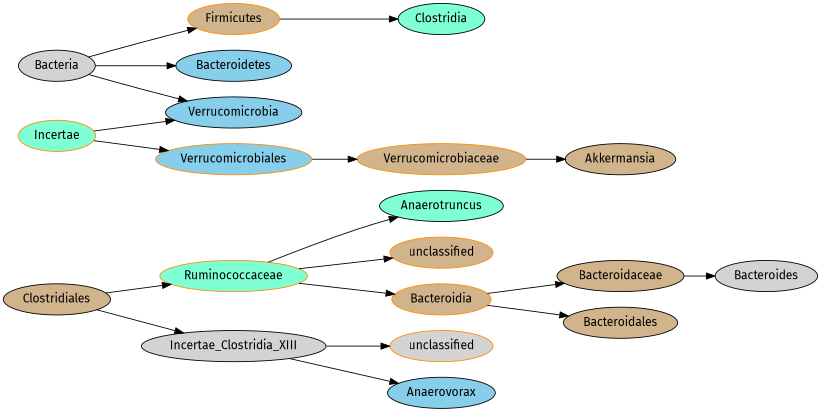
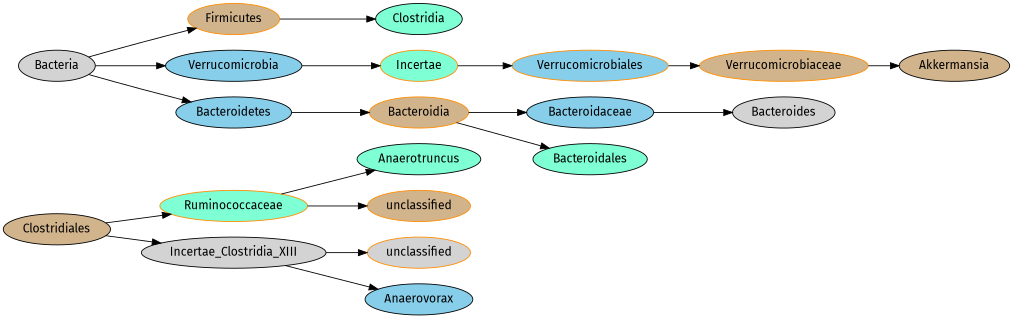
edge "Incertae" -> "Verrucomicrobia": reversed
node "Bacteroidaceae": fillcolor tan -> skyblue
edge "Ruminococcaceae" -> "Bacteroidia": now "Bacteroidetes" -> "Bacteroidia"
node "Bacteroidales": fillcolor tan -> aquamarine
